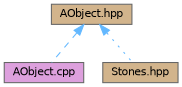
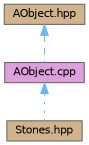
edge "Stones.hpp" -> "AObject.hpp": now "Stones.hpp" -> "AObject.cpp"
